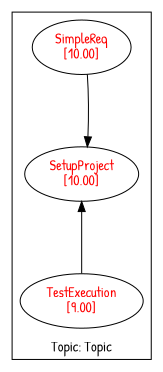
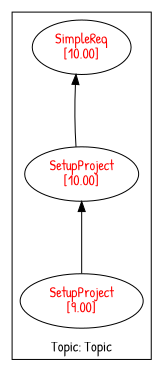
edge "SimpleReq [10.00]" -> "SetupProject [10.00]": reversed
node "TestExecution [9.00]": label "TestExecution [9.00]" -> "SetupProject [9.00]"
